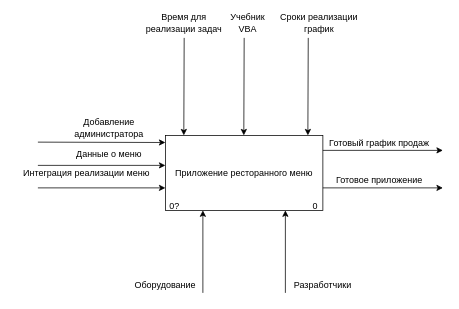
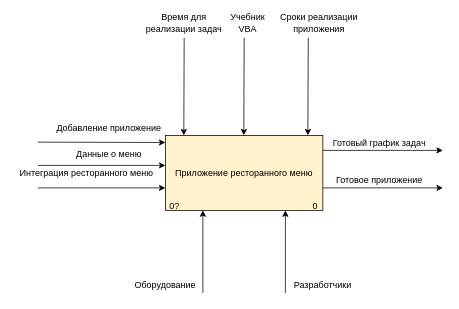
node "Сроки реализации график": label "Сроки реализации график" -> "Сроки реализации приложения"
node "Добавление администратора": label "Добавление администратора" -> "Добавление приложение"
node "Готовый график продаж": label "Готовый график продаж" -> "Готовый график задач"
node "Интеграция реализации меню": label "Интеграция реализации меню" -> "Интеграция ресторанного меню"
node "Приложение ресторанного меню": fillcolor #ffffff -> #fff2cc
